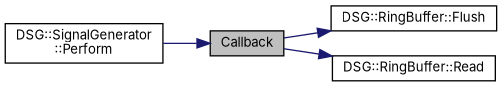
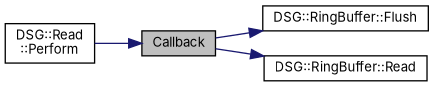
node "DSG::SignalGenerator ::Perform": label "DSG::SignalGenerator ::Perform" -> "DSG::Read ::Perform"
